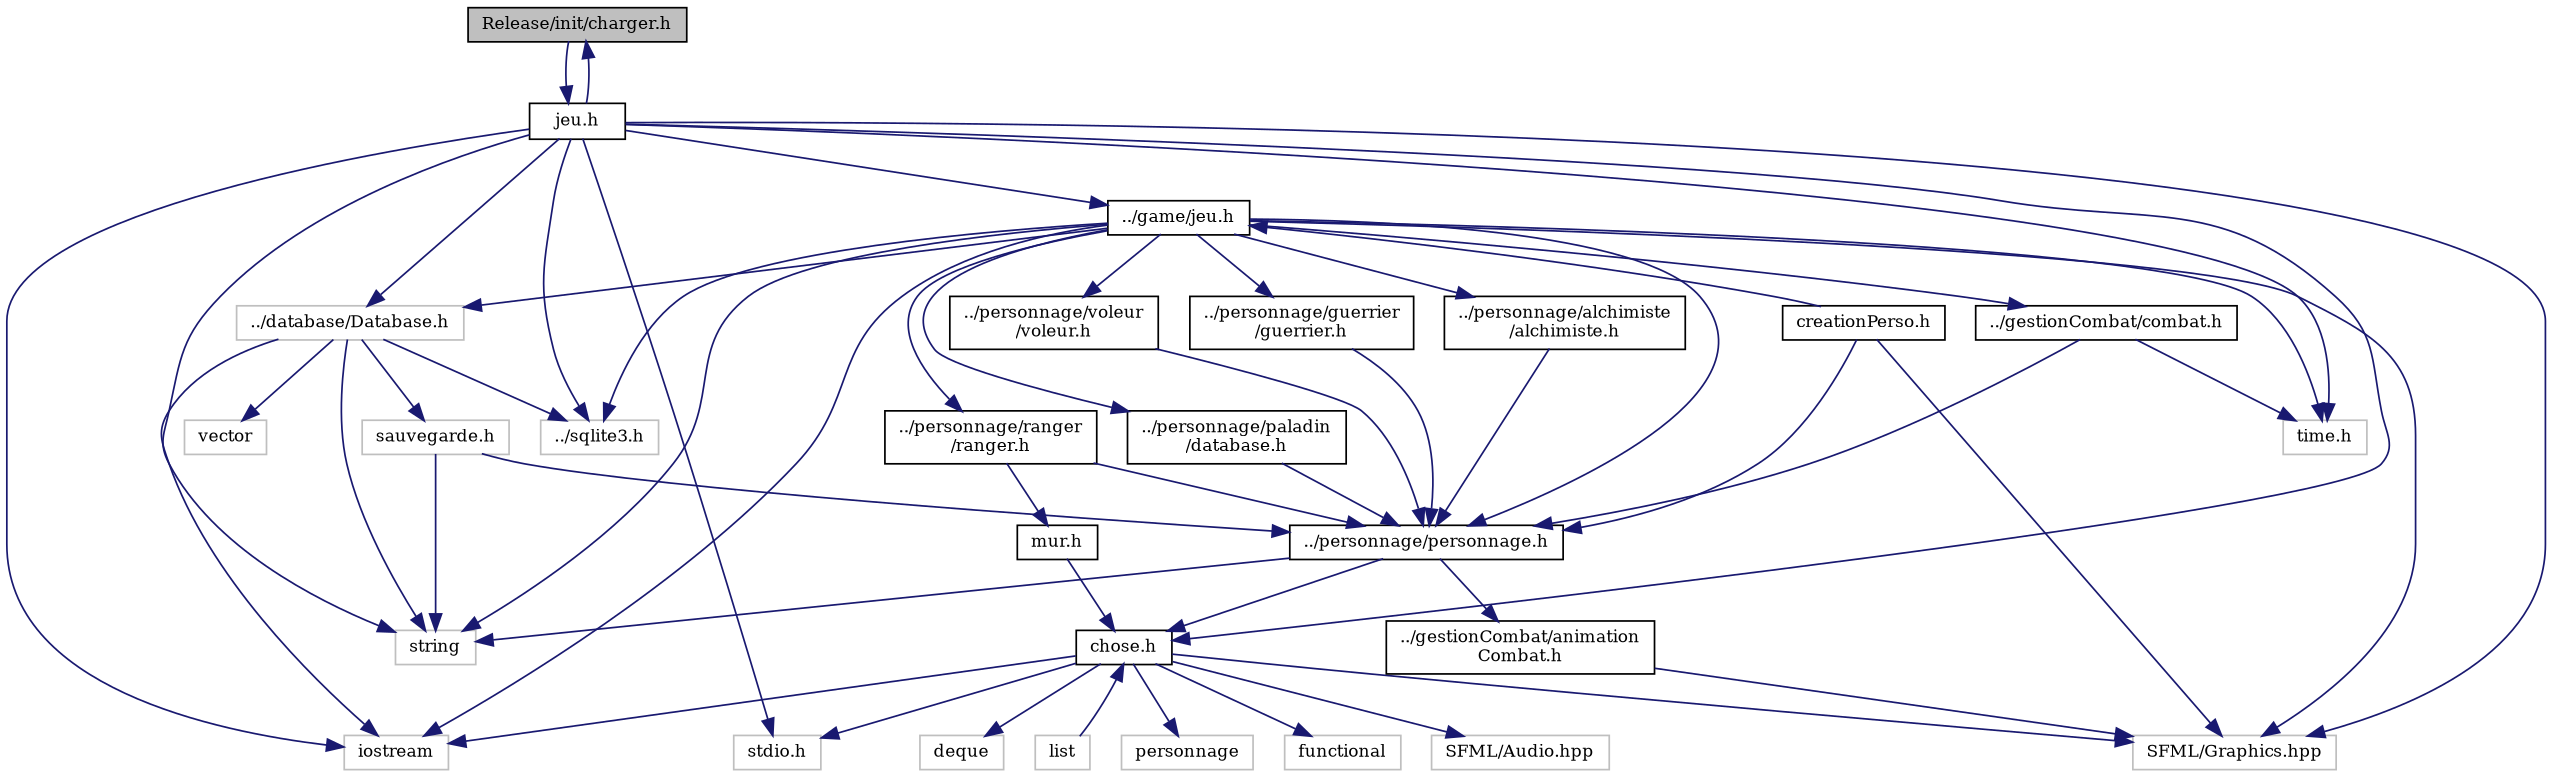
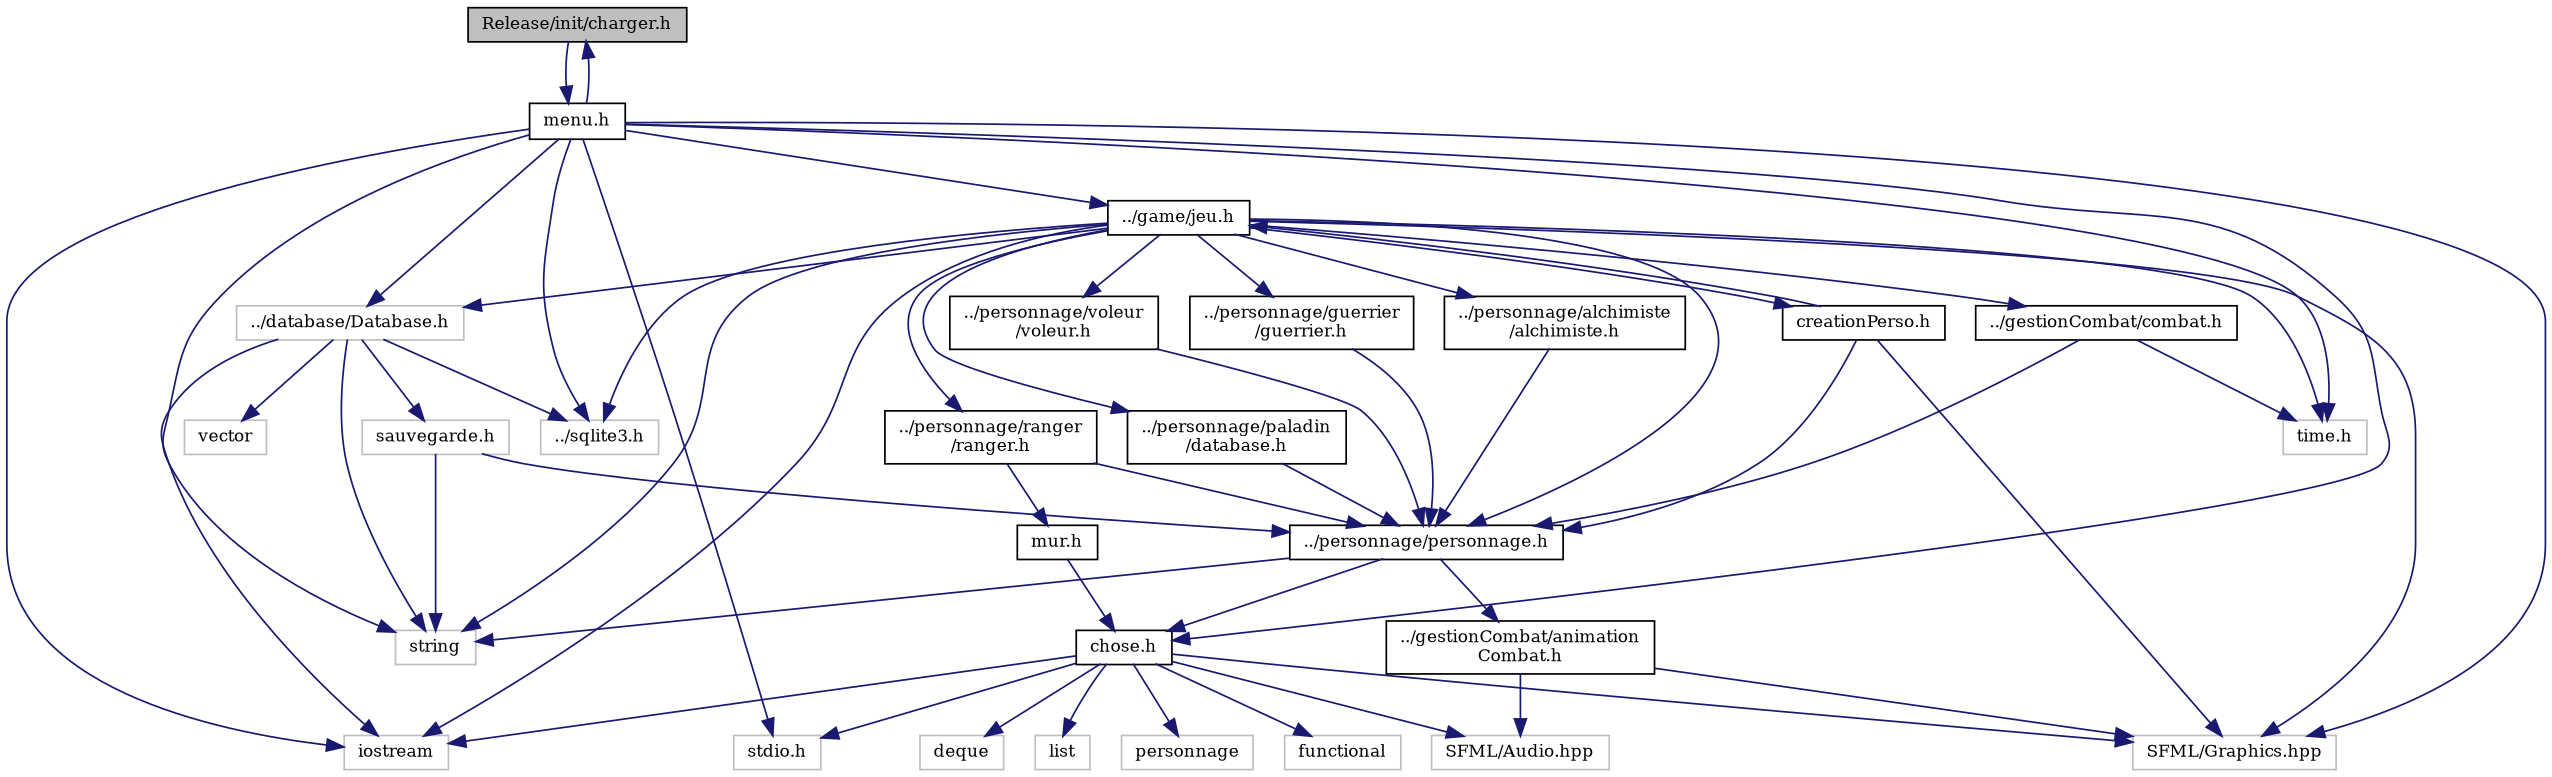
node "jeu.h": label "jeu.h" -> "menu.h"
edge "../game/jeu.h" -> "creationPerso.h": added
edge "../gestionCombat/animation Combat.h" -> "SFML/Audio.hpp": added
edge "list" -> "chose.h": reversed
